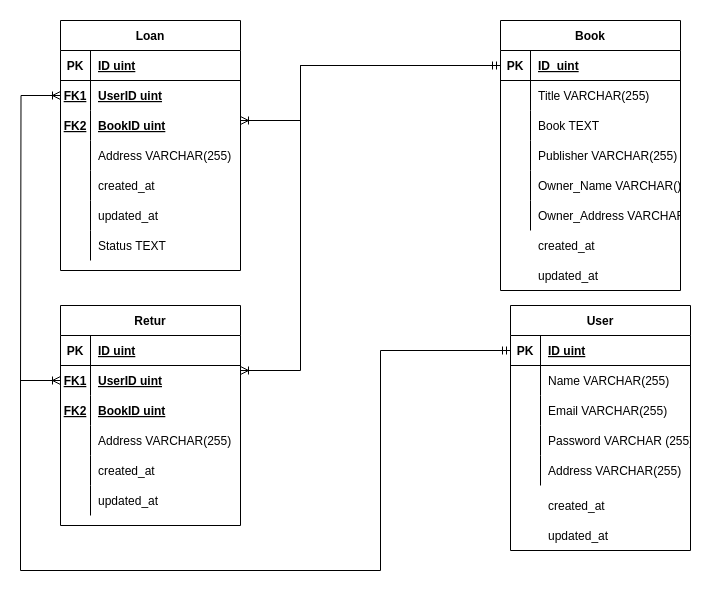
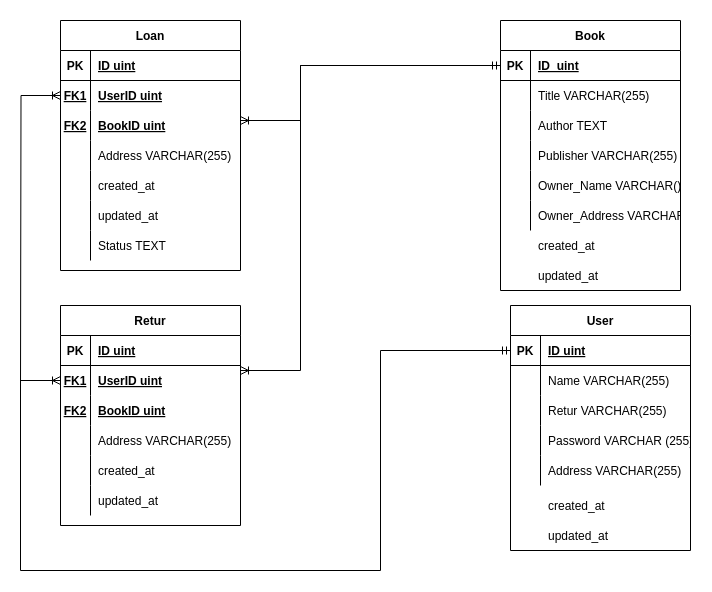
node "Book TEXT": label "Book TEXT" -> "Author TEXT"
node "Email VARCHAR(255)": label "Email VARCHAR(255)" -> "Retur VARCHAR(255)"
